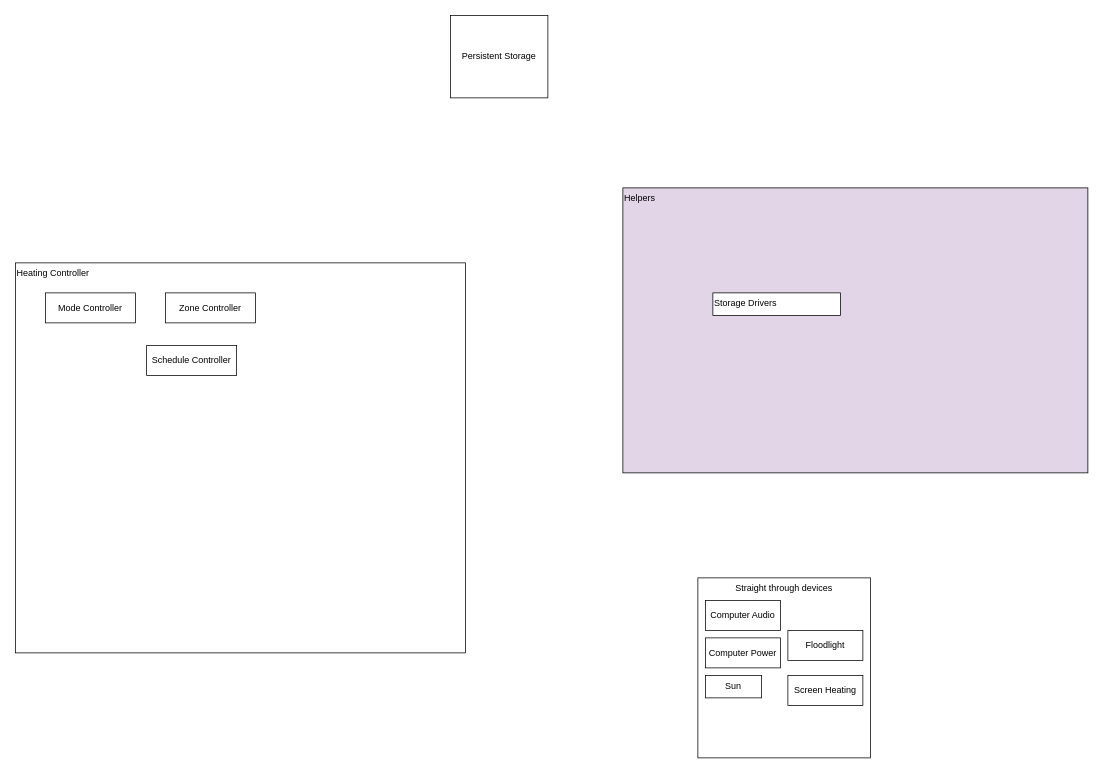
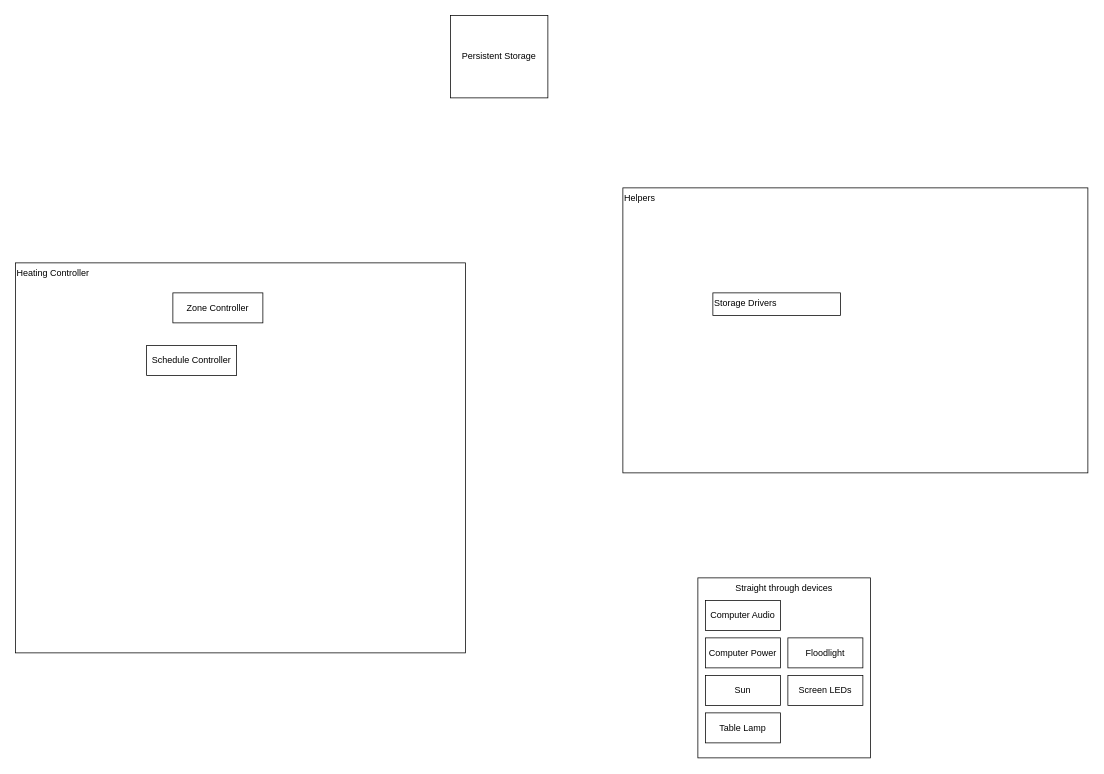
node "Mode Controller": removed
node "Zone Controller": moved (210, 308) -> (218, 308)
node "Helpers": fillcolor #e1d5e7 -> #ffffff
node "Floodlight": moved (825, 645) -> (825, 653)
node "Sun": size 56x23 -> 75x30
node "Screen Heating": label "Screen Heating" -> "Screen LEDs"
node "Table Lamp": added
